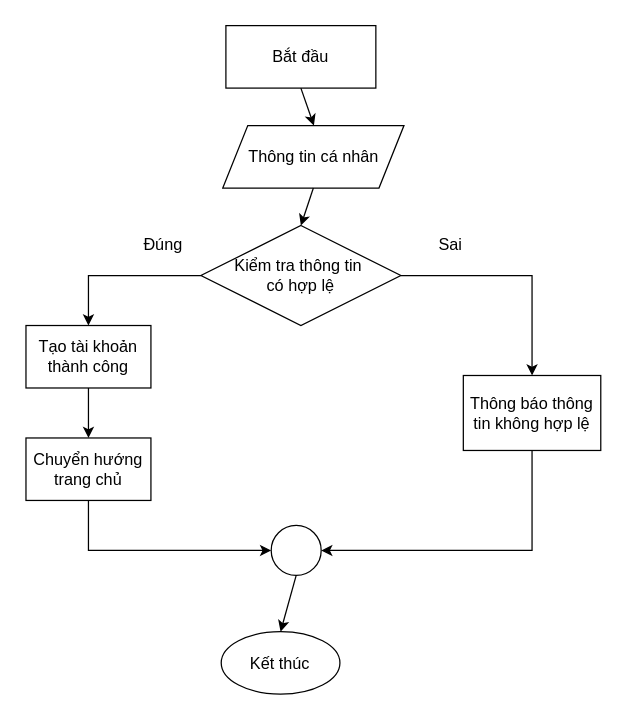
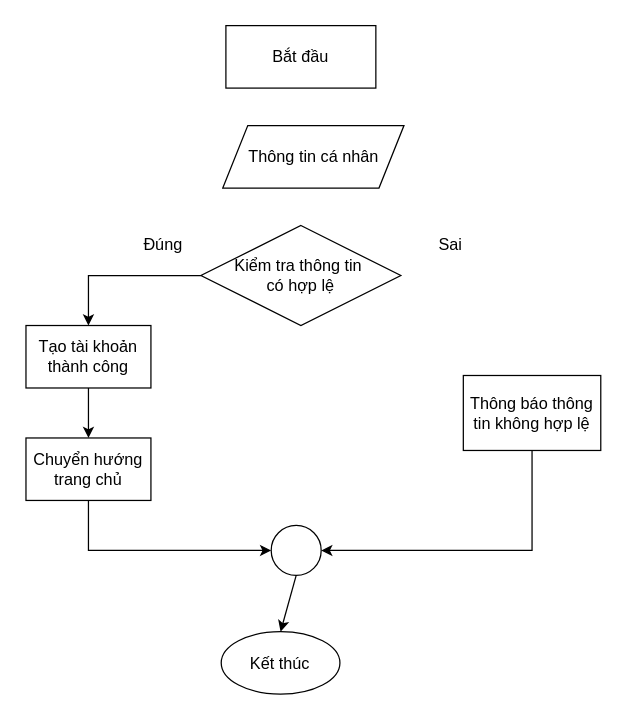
edge "Bắt đầu" -> "Thông tin cá nhân": removed
edge "Thông tin cá nhân" -> "Kiểm tra thông tin có hợp lệ": removed
edge "Kiểm tra thông tin có hợp lệ" -> "Thông báo thông tin không hợp lệ": removed
